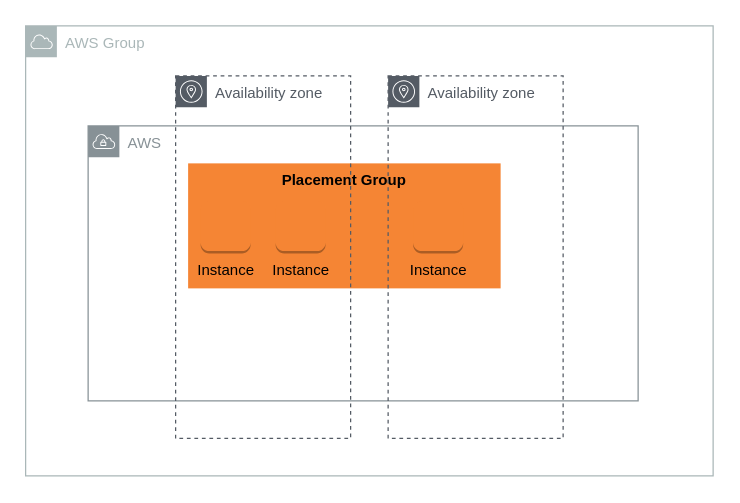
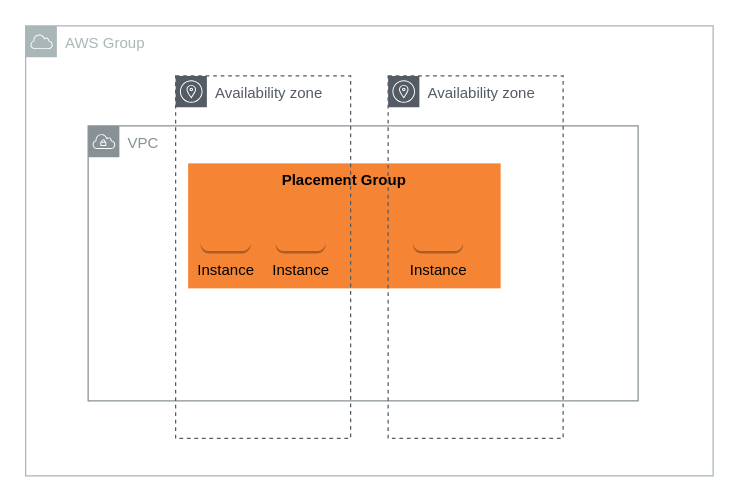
node "AWS": label "AWS" -> "VPC"
